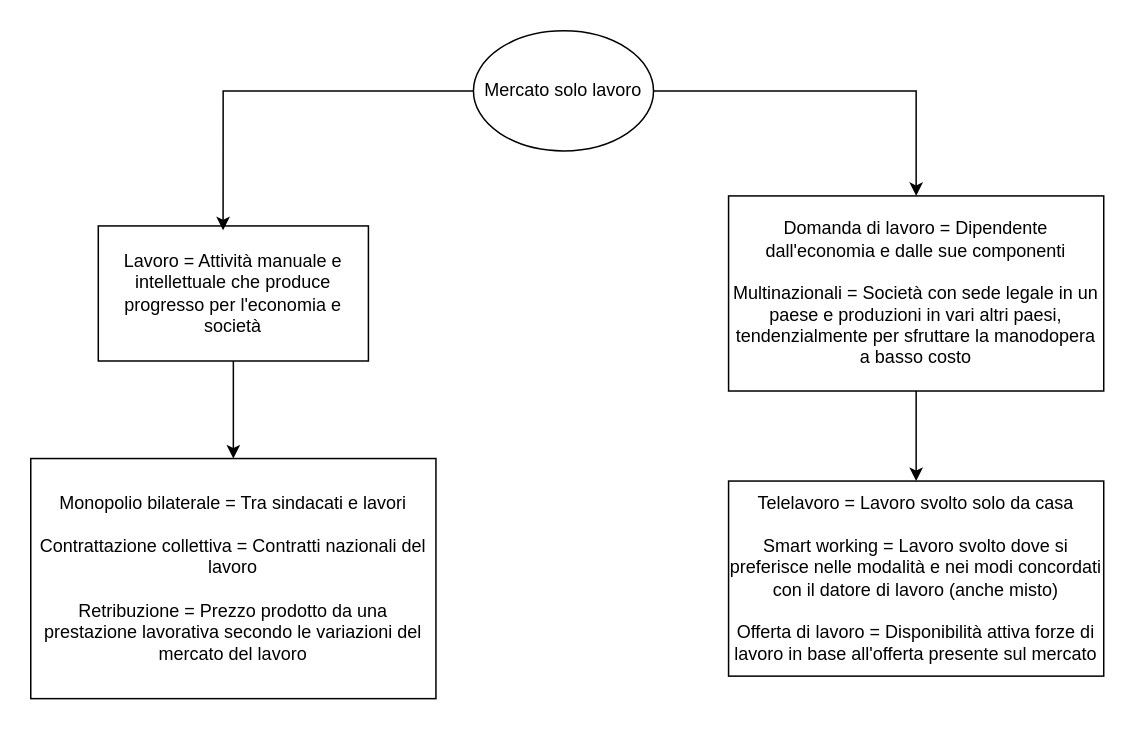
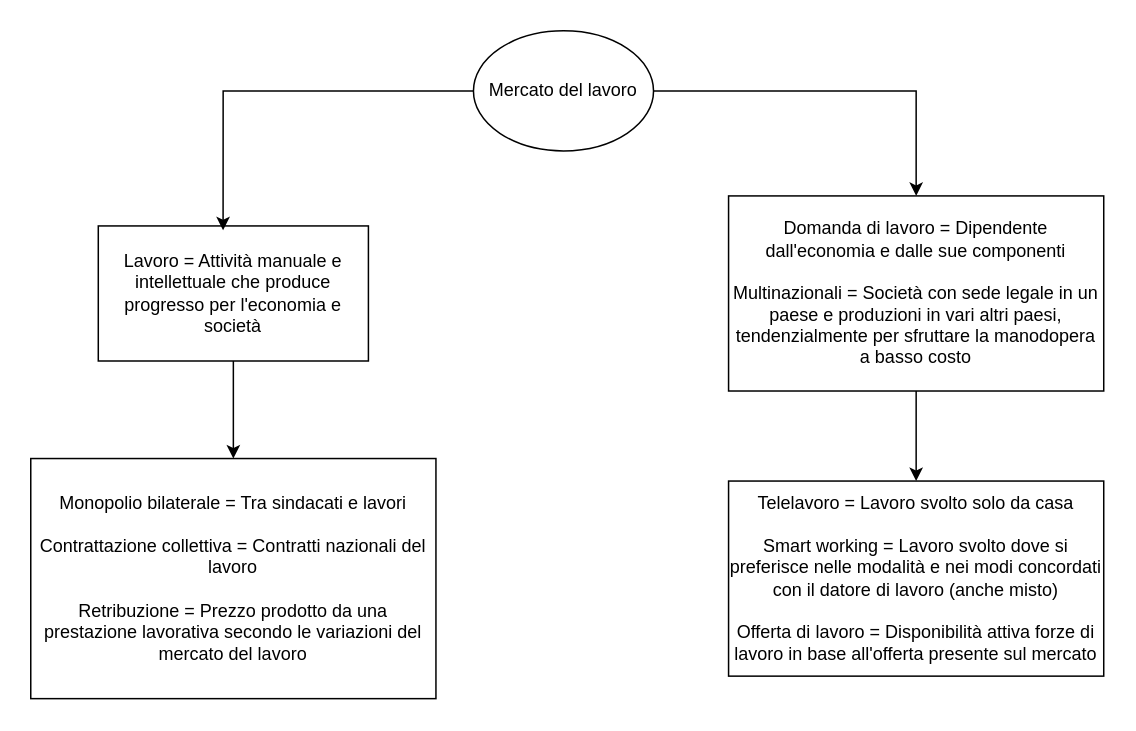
node "Mercato solo lavoro": label "Mercato solo lavoro" -> "Mercato del lavoro"
